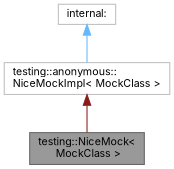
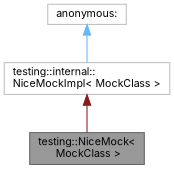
node "internal:": label "internal:" -> "anonymous:"
node "testing::anonymous:: NiceMockImpl< MockClass >": label "testing::anonymous:: NiceMockImpl< MockClass >" -> "testing::internal:: NiceMockImpl< MockClass >"
